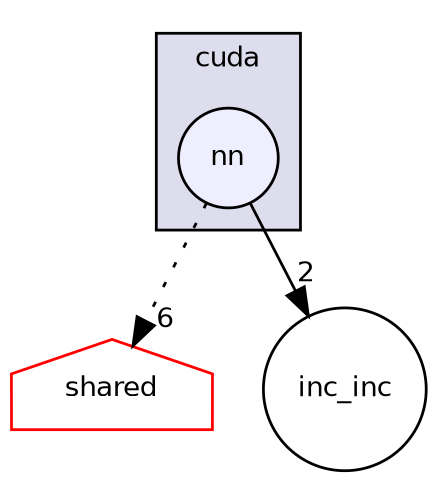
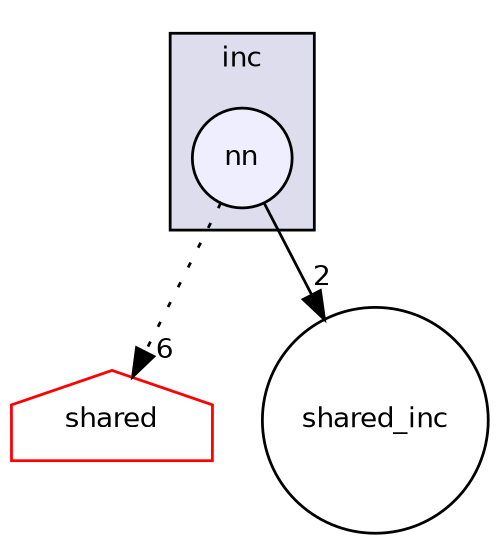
cluster "cuda": label "cuda" -> "inc"
node "inc_inc": label "inc_inc" -> "shared_inc"
